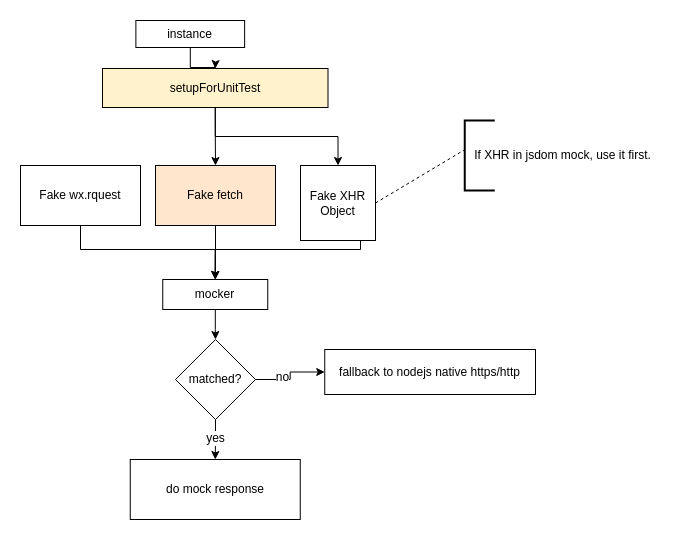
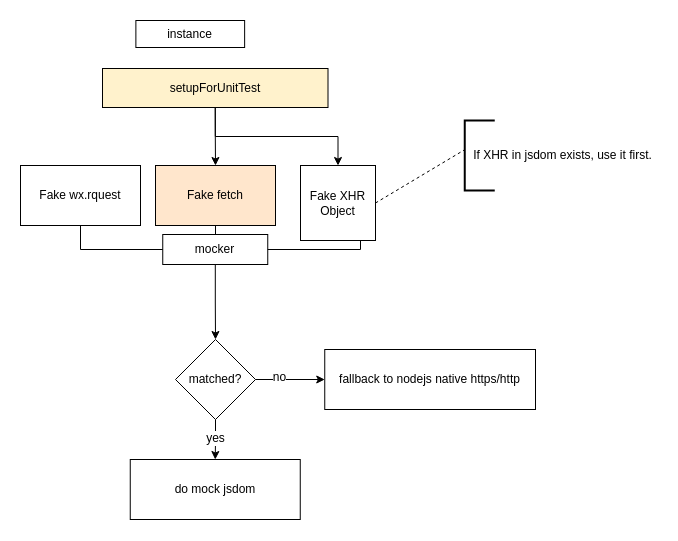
edge "instance" -> "setupForUnitTest": removed
node "If XHR in jsdom mock, use it first.": label "If XHR in jsdom mock, use it first." -> "If XHR in jsdom exists, use it first."
node "mocker": moved (215, 295) -> (215, 250)
node "fallback to nodejs native https/http": size 211x45 -> 211x60
node "do mock response": label "do mock response" -> "do mock jsdom"
